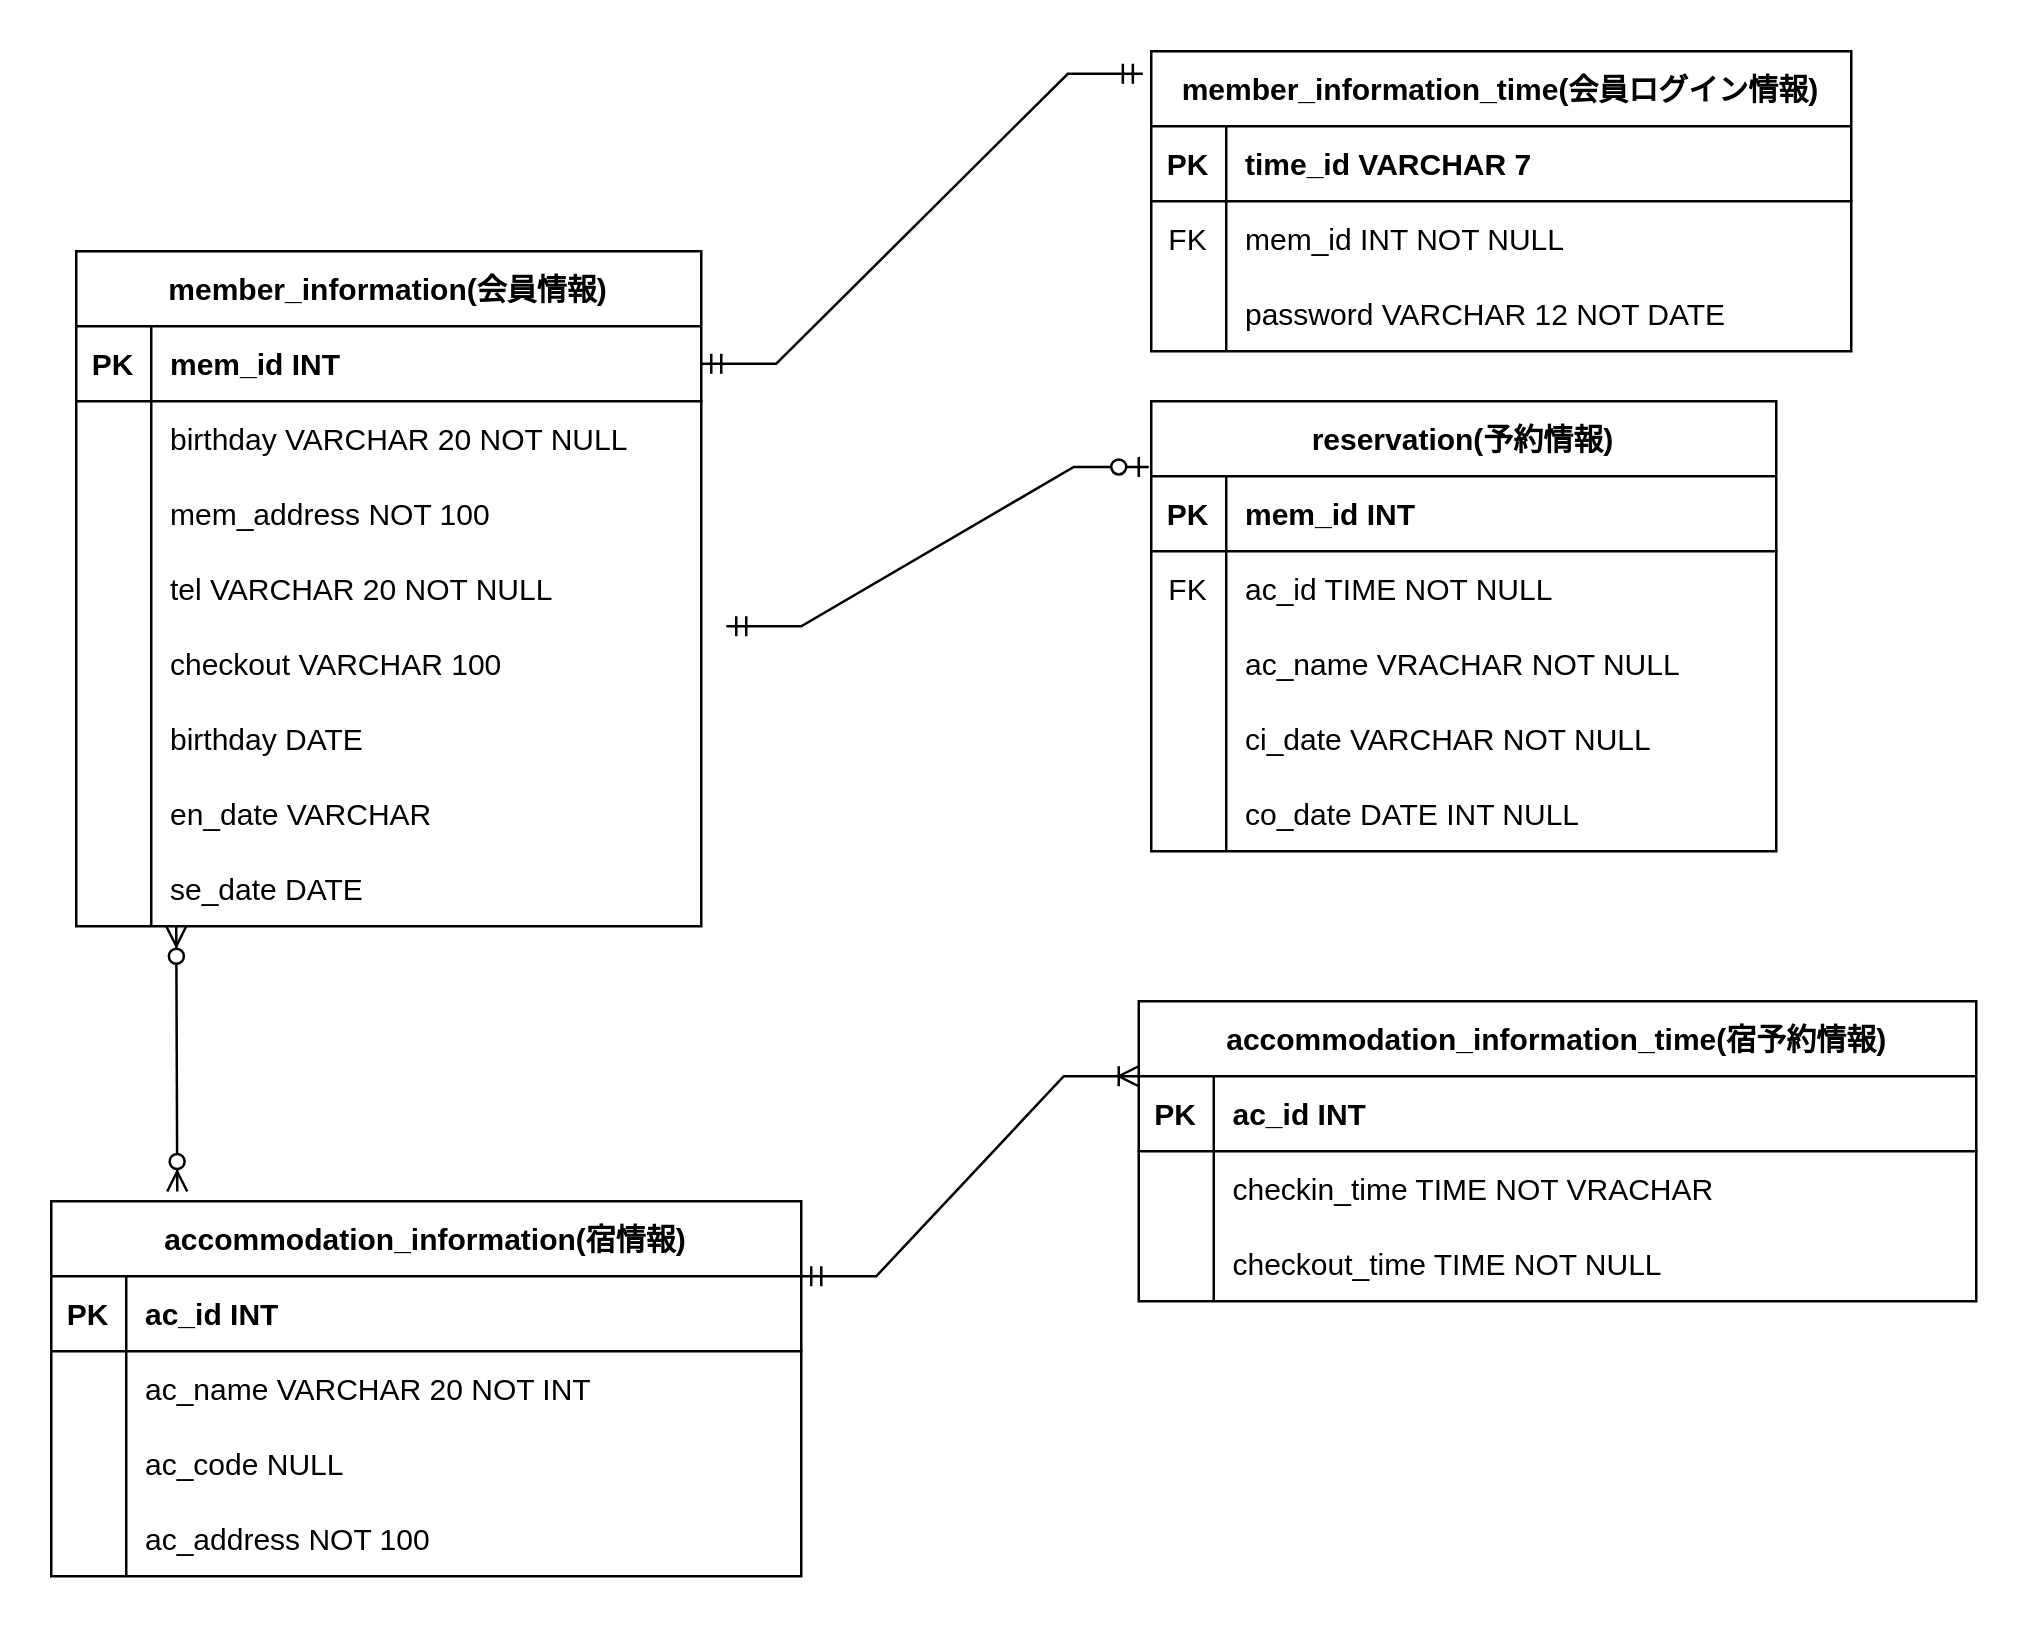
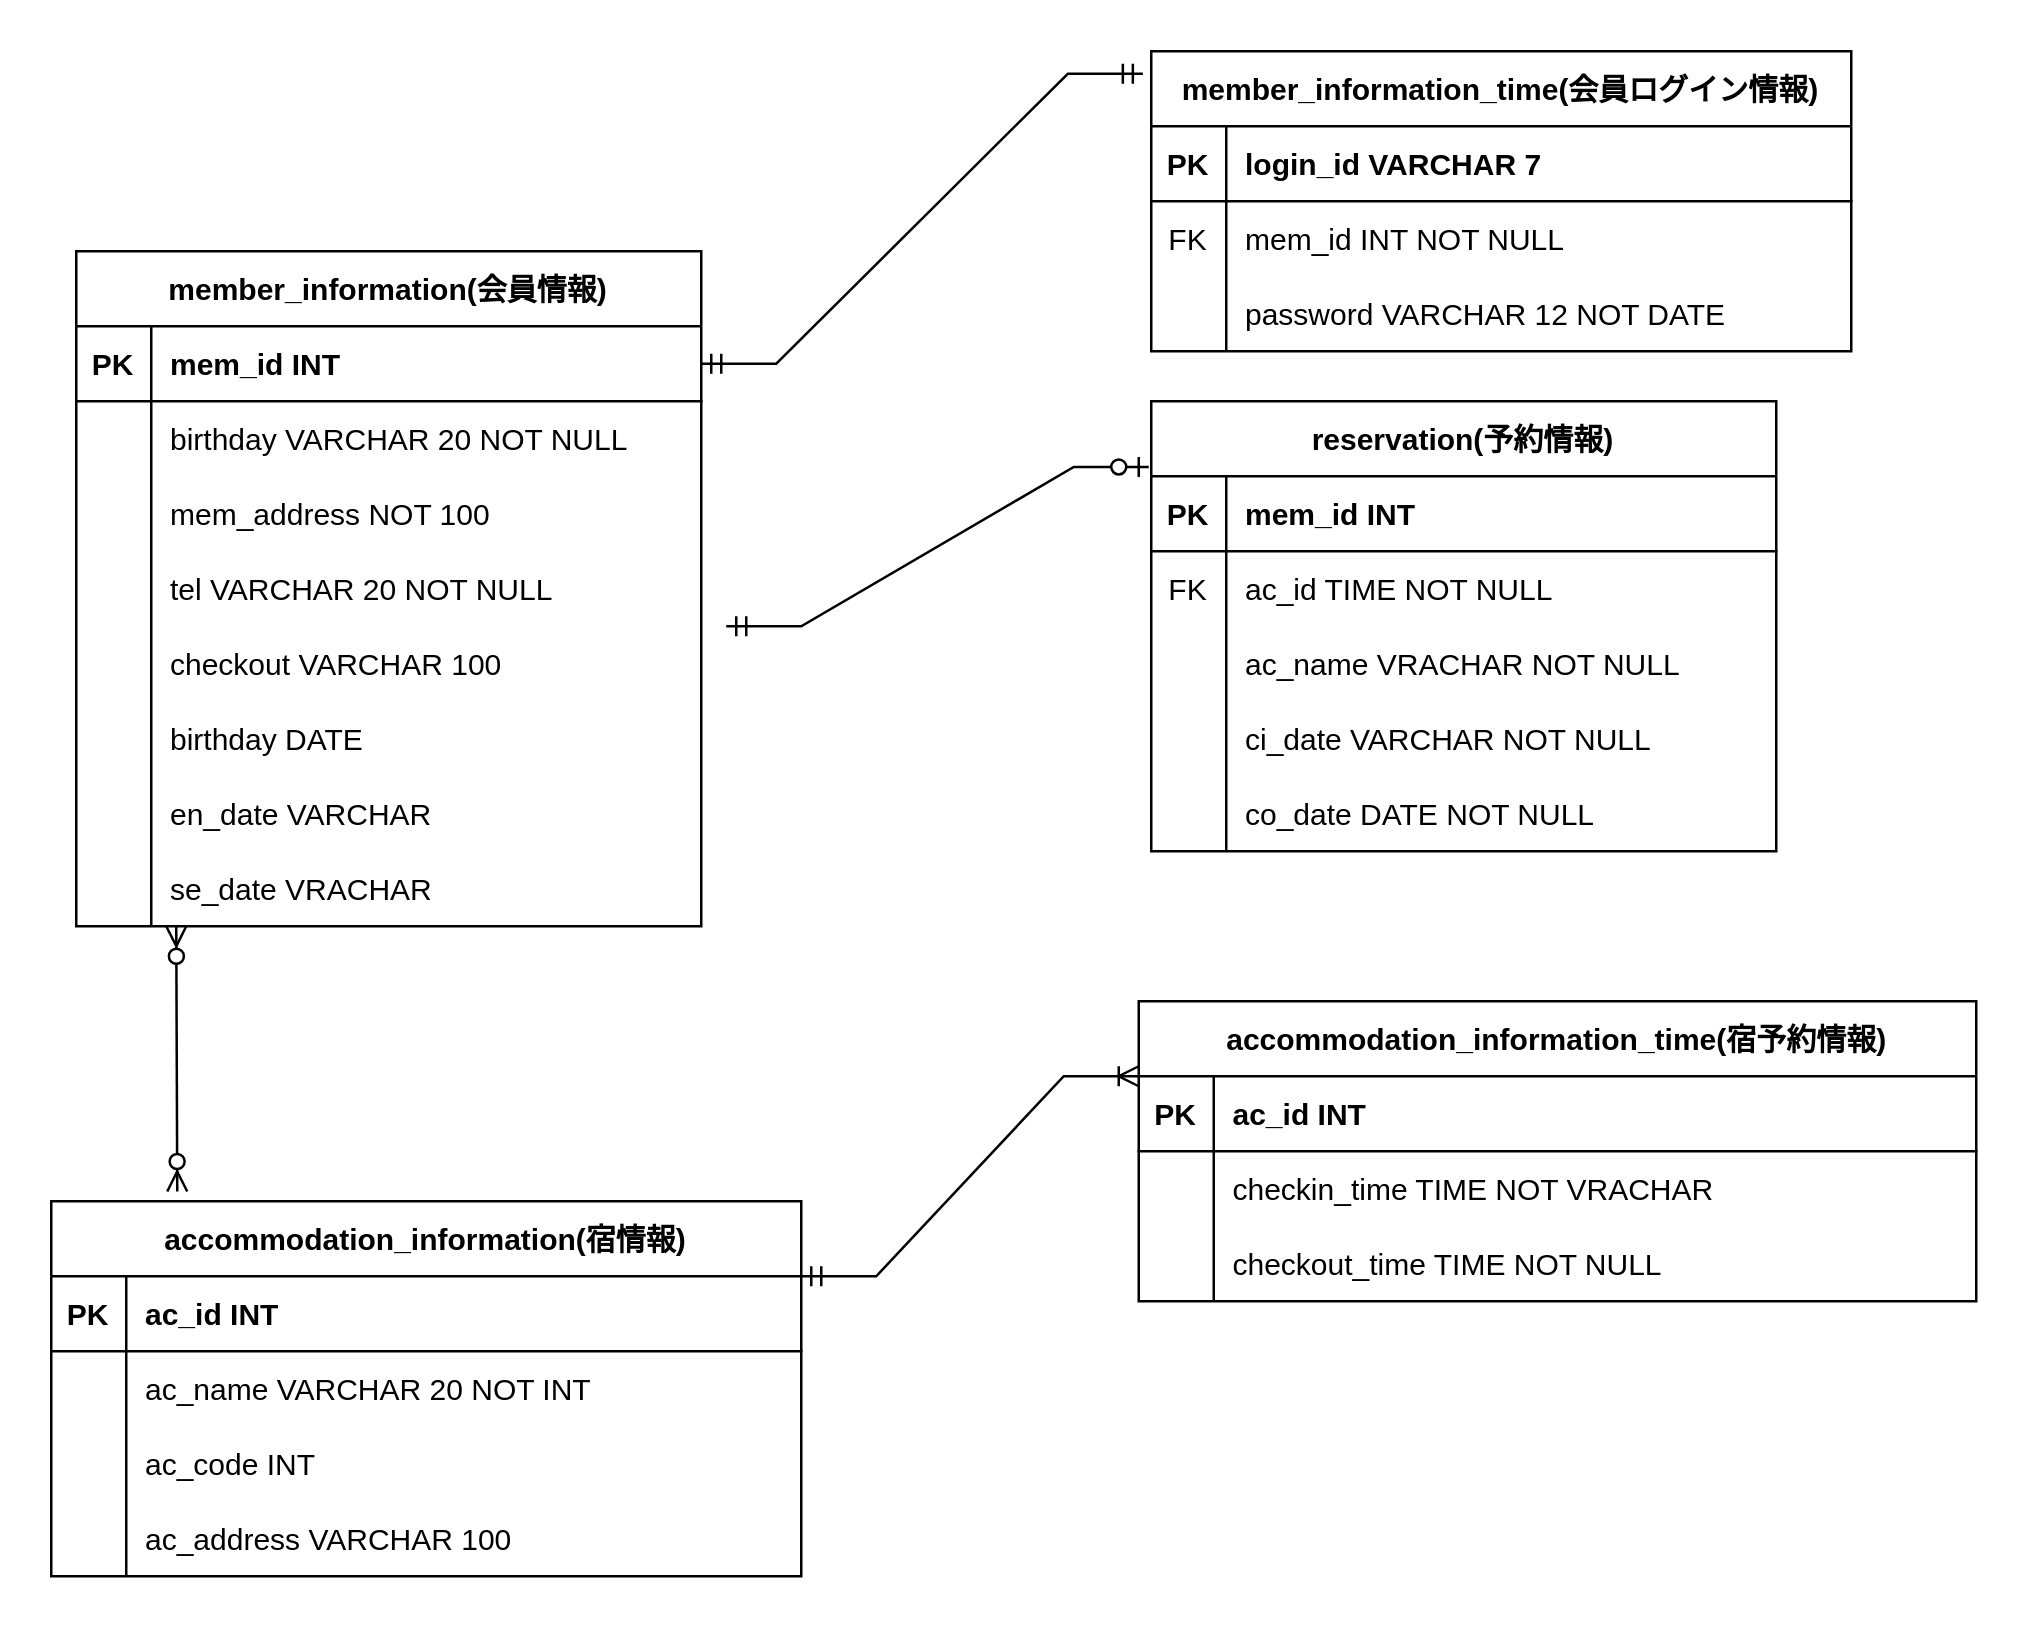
node "time_id VARCHAR 7": label "time_id VARCHAR 7" -> "login_id VARCHAR 7"
node "co_date DATE INT NULL": label "co_date DATE INT NULL" -> "co_date DATE NOT NULL"
node "se_date DATE": label "se_date DATE" -> "se_date VRACHAR"
node "ac_code NULL": label "ac_code NULL" -> "ac_code INT"
node "ac_address NOT 100": label "ac_address NOT 100" -> "ac_address VARCHAR 100"
